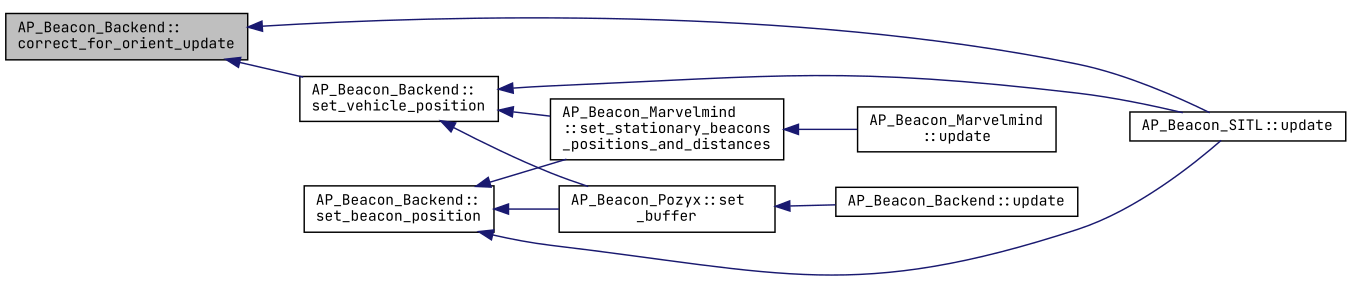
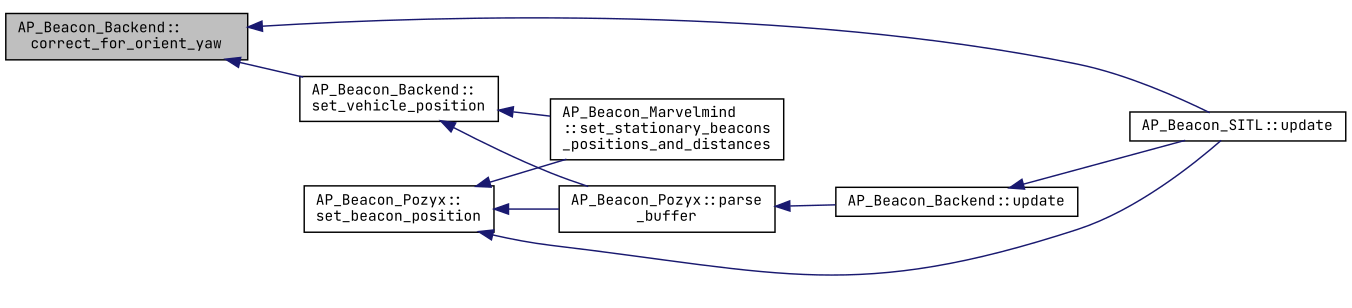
node "AP_Beacon_Backend:: correct_for_orient_update": label "AP_Beacon_Backend:: correct_for_orient_update" -> "AP_Beacon_Backend:: correct_for_orient_yaw"
edge "AP_Beacon_SITL::update" -> "AP_Beacon_Backend:: set_vehicle_position": now "AP_Beacon_SITL::update" -> "AP_Beacon_Backend::update"
node "AP_Beacon_Marvelmind ::update": removed
node "AP_Beacon_Backend:: set_beacon_position": label "AP_Beacon_Backend:: set_beacon_position" -> "AP_Beacon_Pozyx:: set_beacon_position"
node "AP_Beacon_Pozyx::set _buffer": label "AP_Beacon_Pozyx::set _buffer" -> "AP_Beacon_Pozyx::parse _buffer"
